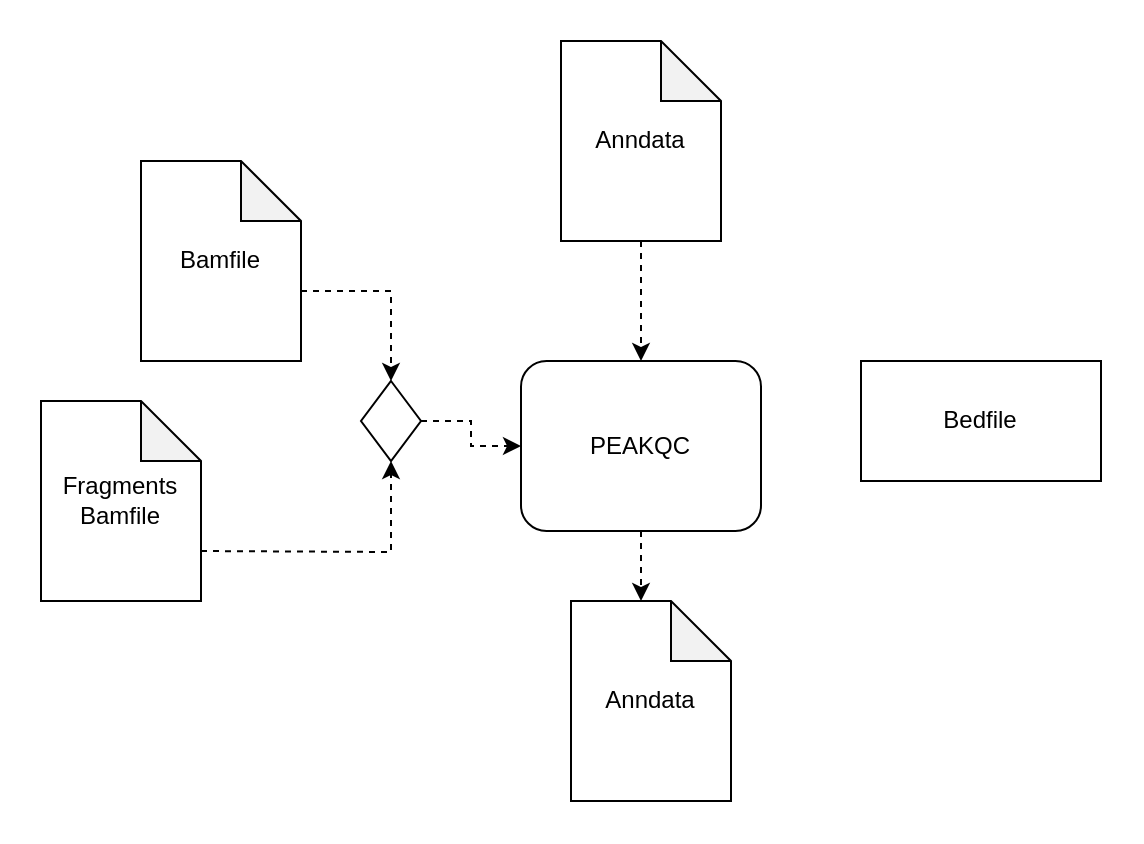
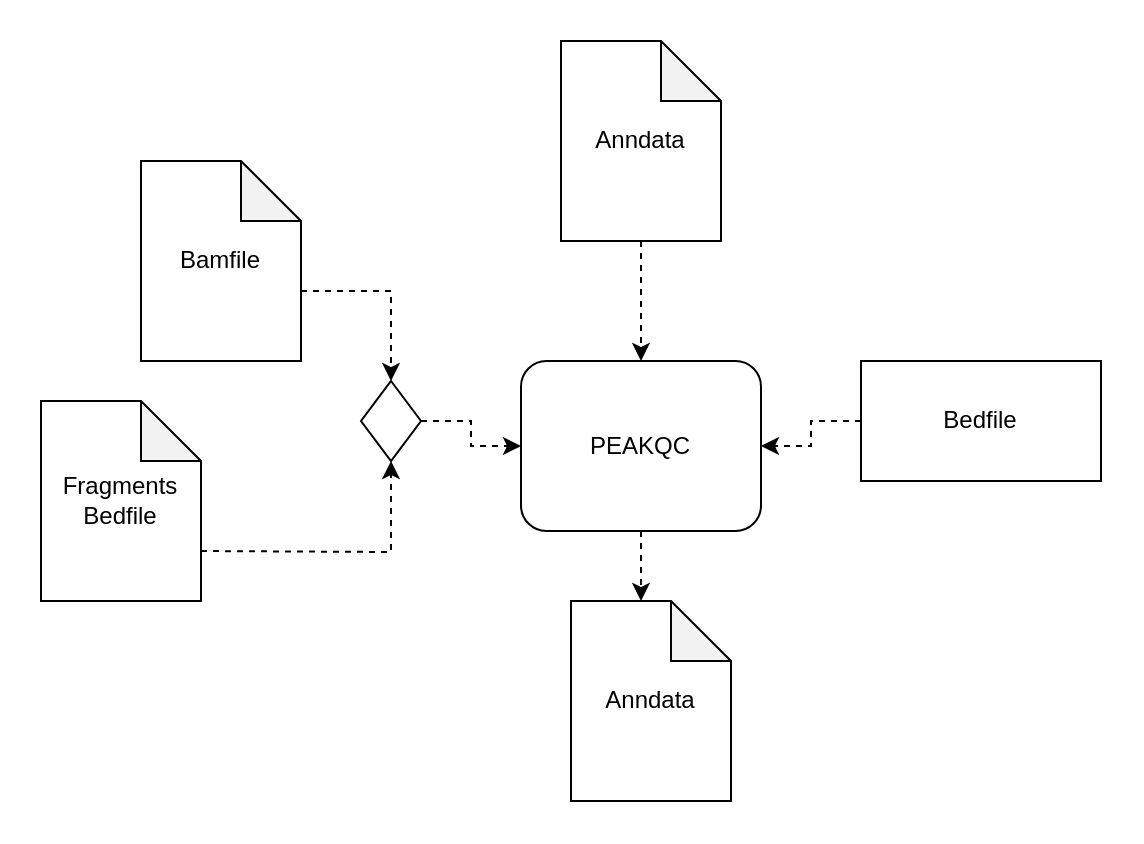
edge "Bedfile" -> "PEAKQC": added
node "Fragments Bamfile": label "Fragments Bamfile" -> "Fragments Bedfile"
